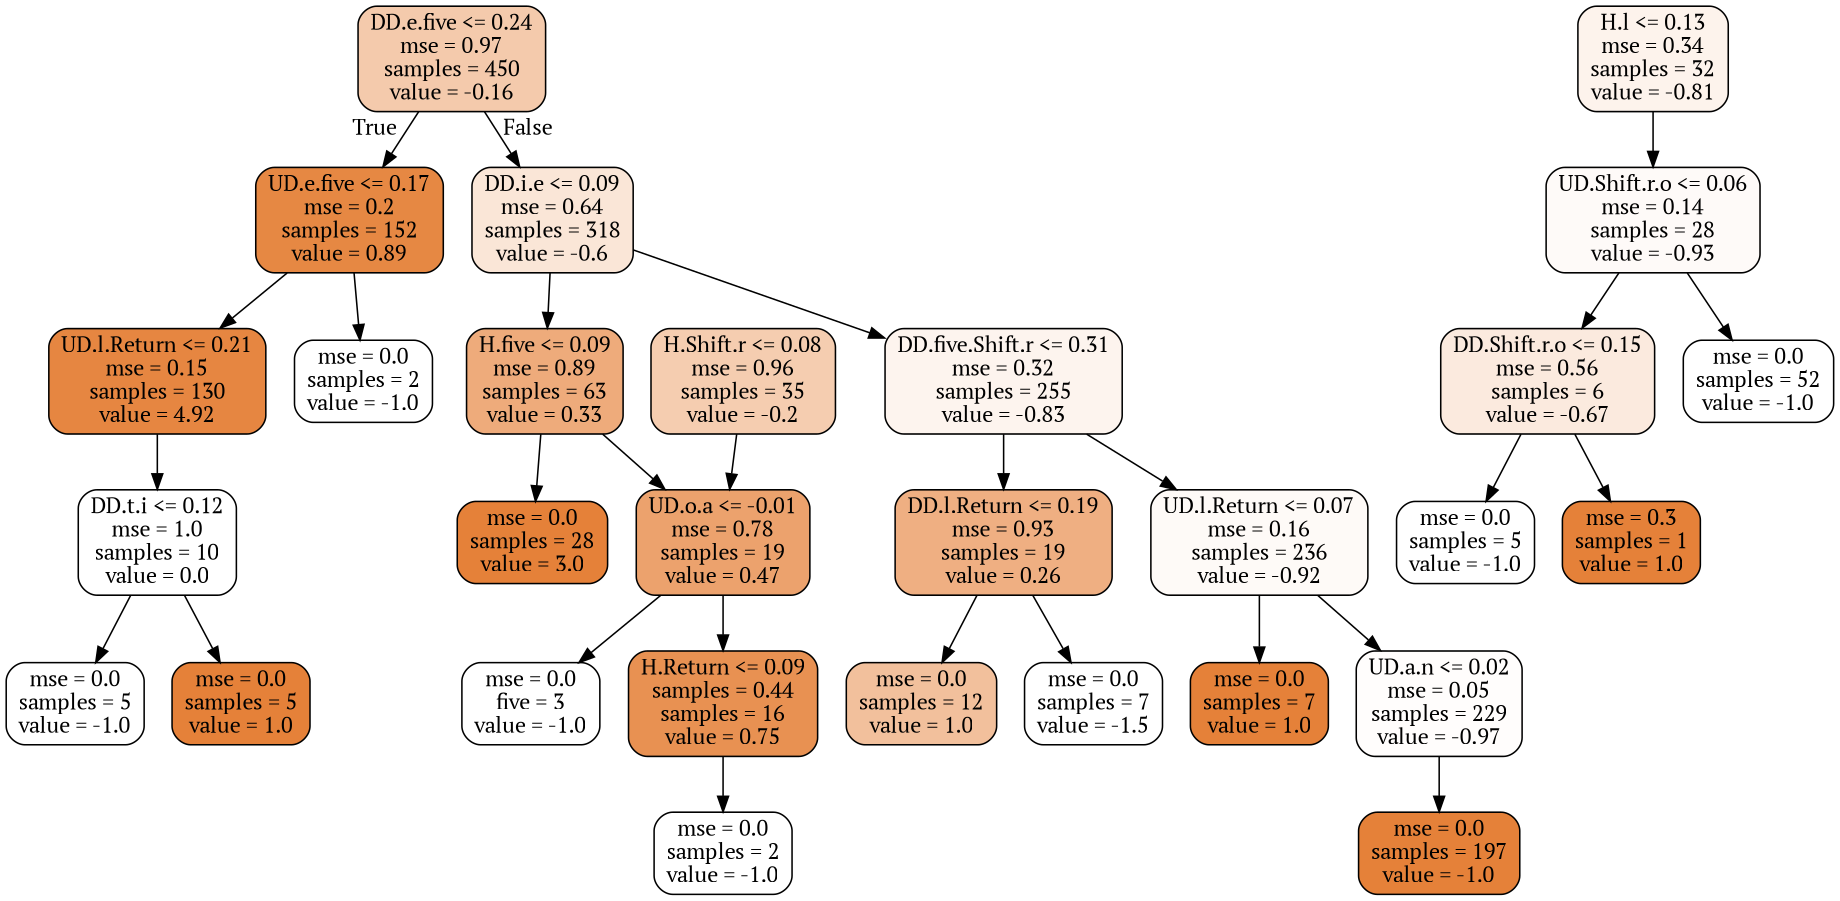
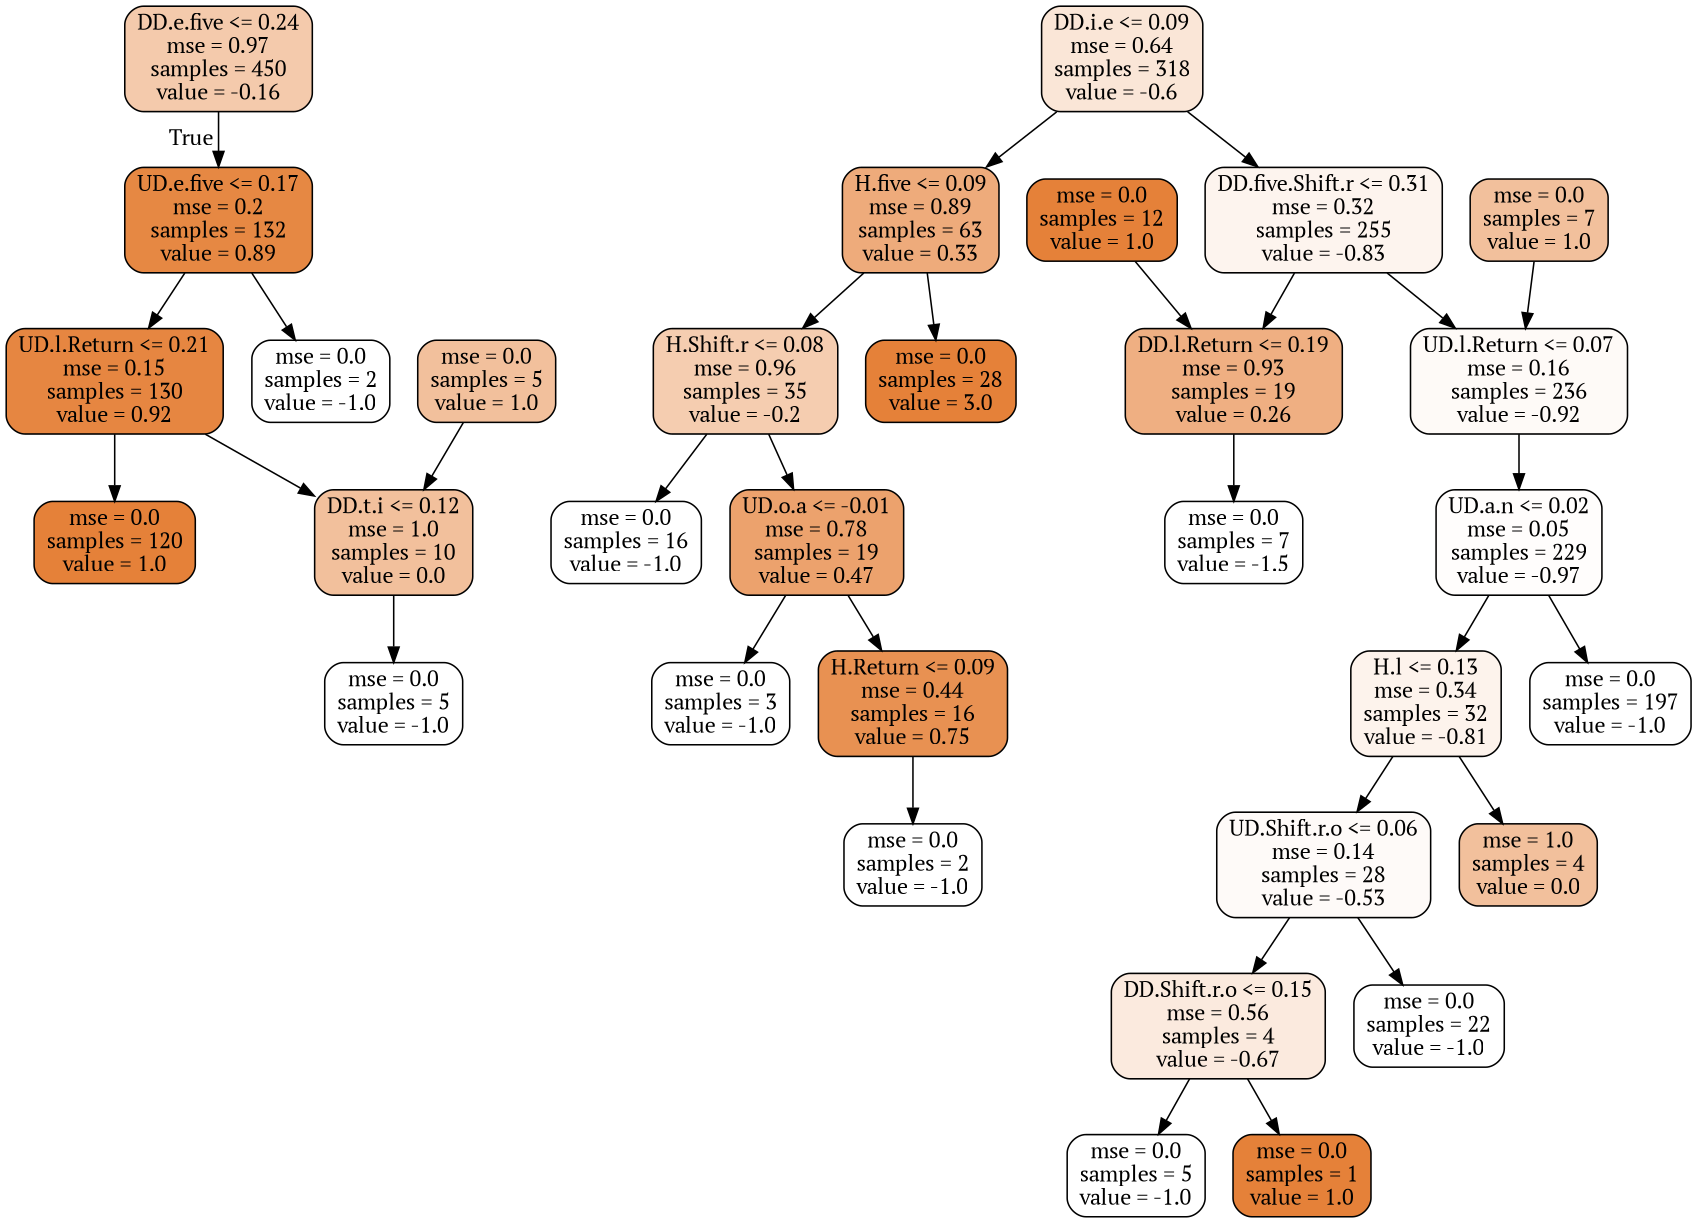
edge "DD.e.five <= 0.24 mse = 0.97 samples = 450 value = -0.16" -> "DD.i.e <= 0.09 mse = 0.64 samples = 318 value = -0.6": removed
node "UD.e.five <= 0.17 mse = 0.2 samples = 152 value = 0.89": label "UD.e.five <= 0.17 mse = 0.2 samples = 152 value = 0.89" -> "UD.e.five <= 0.17 mse = 0.2 samples = 132 value = 0.89"
node "UD.Shift.r.o <= 0.06 mse = 0.14 samples = 28 value = -0.93": label "UD.Shift.r.o <= 0.06 mse = 0.14 samples = 28 value = -0.93" -> "UD.Shift.r.o <= 0.06 mse = 0.14 samples = 28 value = -0.53"
node "UD.l.Return <= 0.21 mse = 0.15 samples = 130 value = 4.92": label "UD.l.Return <= 0.21 mse = 0.15 samples = 130 value = 4.92" -> "UD.l.Return <= 0.21 mse = 0.15 samples = 130 value = 0.92"
node "DD.Shift.r.o <= 0.15 mse = 0.56 samples = 6 value = -0.67": label "DD.Shift.r.o <= 0.15 mse = 0.56 samples = 6 value = -0.67" -> "DD.Shift.r.o <= 0.15 mse = 0.56 samples = 4 value = -0.67"
node "mse = 0.0 samples = 52 value = -1.0": label "mse = 0.0 samples = 52 value = -1.0" -> "mse = 0.0 samples = 22 value = -1.0"
edge "H.five <= 0.09 mse = 0.89 samples = 63 value = 0.33" -> "UD.o.a <= -0.01 mse = 0.78 samples = 19 value = 0.47": now "H.five <= 0.09 mse = 0.89 samples = 63 value = 0.33" -> "H.Shift.r <= 0.08 mse = 0.96 samples = 35 value = -0.2"
node "mse = 0.0 samples = 120 value = 1.0": added
node "DD.t.i <= 0.12 mse = 1.0 samples = 10 value = 0.0": fillcolor #ffffff -> #f2c09c
node "mse = 0.0 samples = 16 value = -1.0": added
node "mse = 0.3 samples = 1 value = 1.0": label "mse = 0.3 samples = 1 value = 1.0" -> "mse = 0.0 samples = 1 value = 1.0"
edge "UD.a.n <= 0.02 mse = 0.05 samples = 229 value = -0.97" -> "H.l <= 0.13 mse = 0.34 samples = 32 value = -0.81": added
edge "UD.l.Return <= 0.07 mse = 0.16 samples = 236 value = -0.92" -> "mse = 0.0 samples = 7 value = 1.0": reversed
edge "DD.t.i <= 0.12 mse = 1.0 samples = 10 value = 0.0" -> "mse = 0.0 samples = 5 value = 1.0": reversed
edge "DD.l.Return <= 0.19 mse = 0.93 samples = 19 value = 0.26" -> "mse = 0.0 samples = 12 value = 1.0": reversed
node "mse = 0.0 samples = 5 value = 1.0": fillcolor #e58139 -> #f2c09c
node "mse = 0.0 five = 3 value = -1.0": label "mse = 0.0 five = 3 value = -1.0" -> "mse = 0.0 samples = 3 value = -1.0"
node "H.Return <= 0.09 samples = 0.44 samples = 16 value = 0.75": label "H.Return <= 0.09 samples = 0.44 samples = 16 value = 0.75" -> "H.Return <= 0.09 mse = 0.44 samples = 16 value = 0.75"
node "mse = 0.0 samples = 12 value = 1.0": fillcolor #f2c09c -> #e58139
node "mse = 0.0 samples = 7 value = 1.0": fillcolor #e58139 -> #f2c09c
node "mse = 0.0 samples = 197 value = -1.0": fillcolor #e58139 -> #ffffff
node "mse = 1.0 samples = 4 value = 0.0": added
